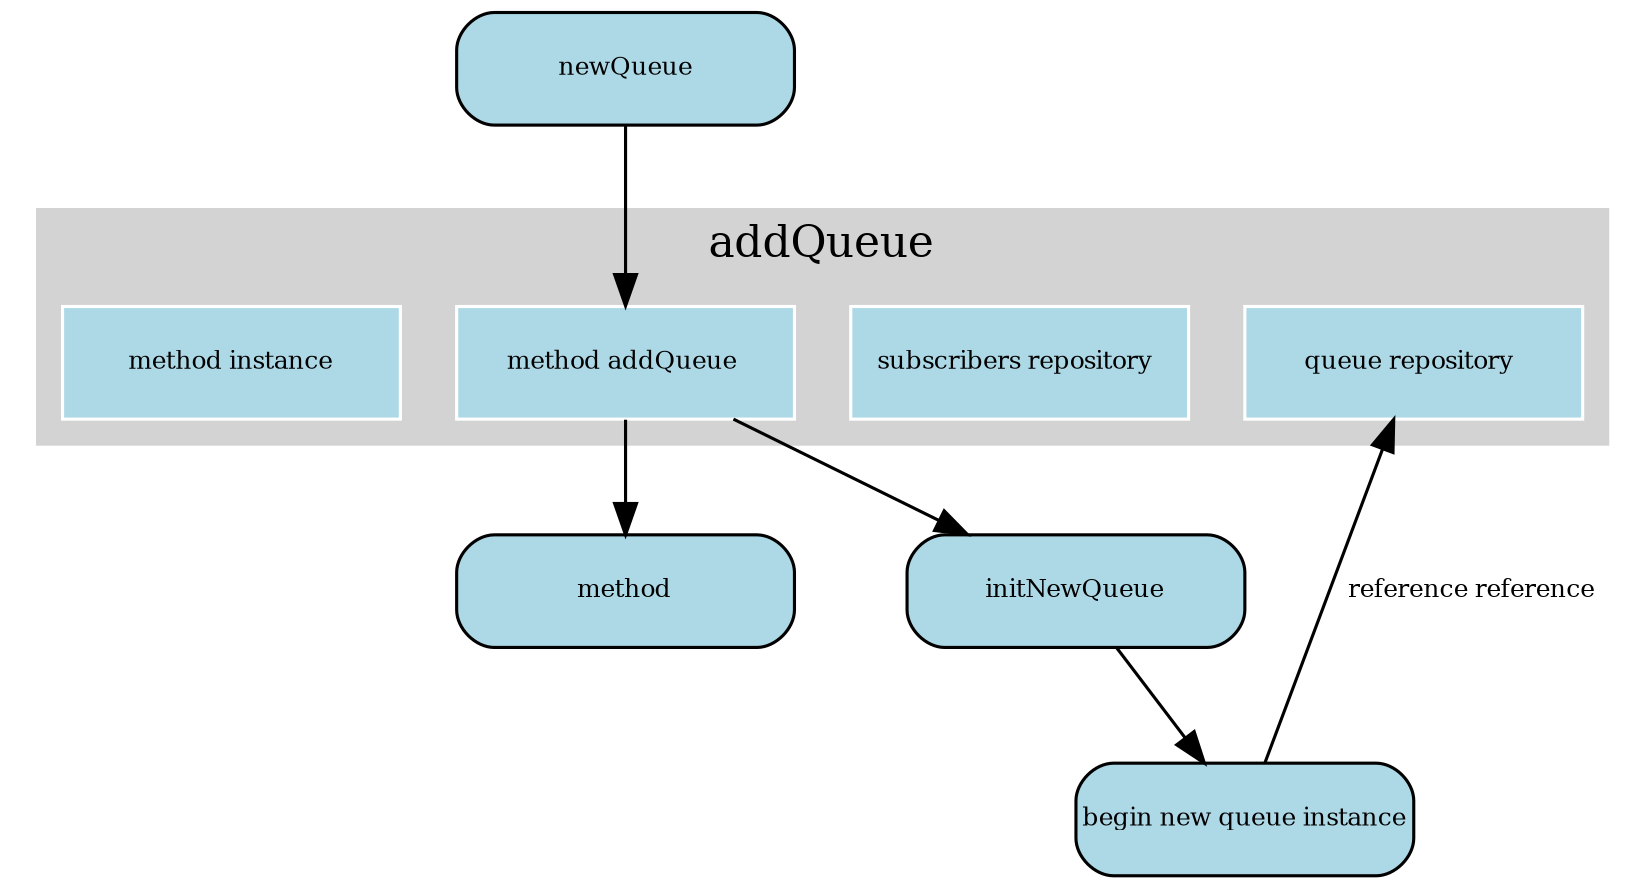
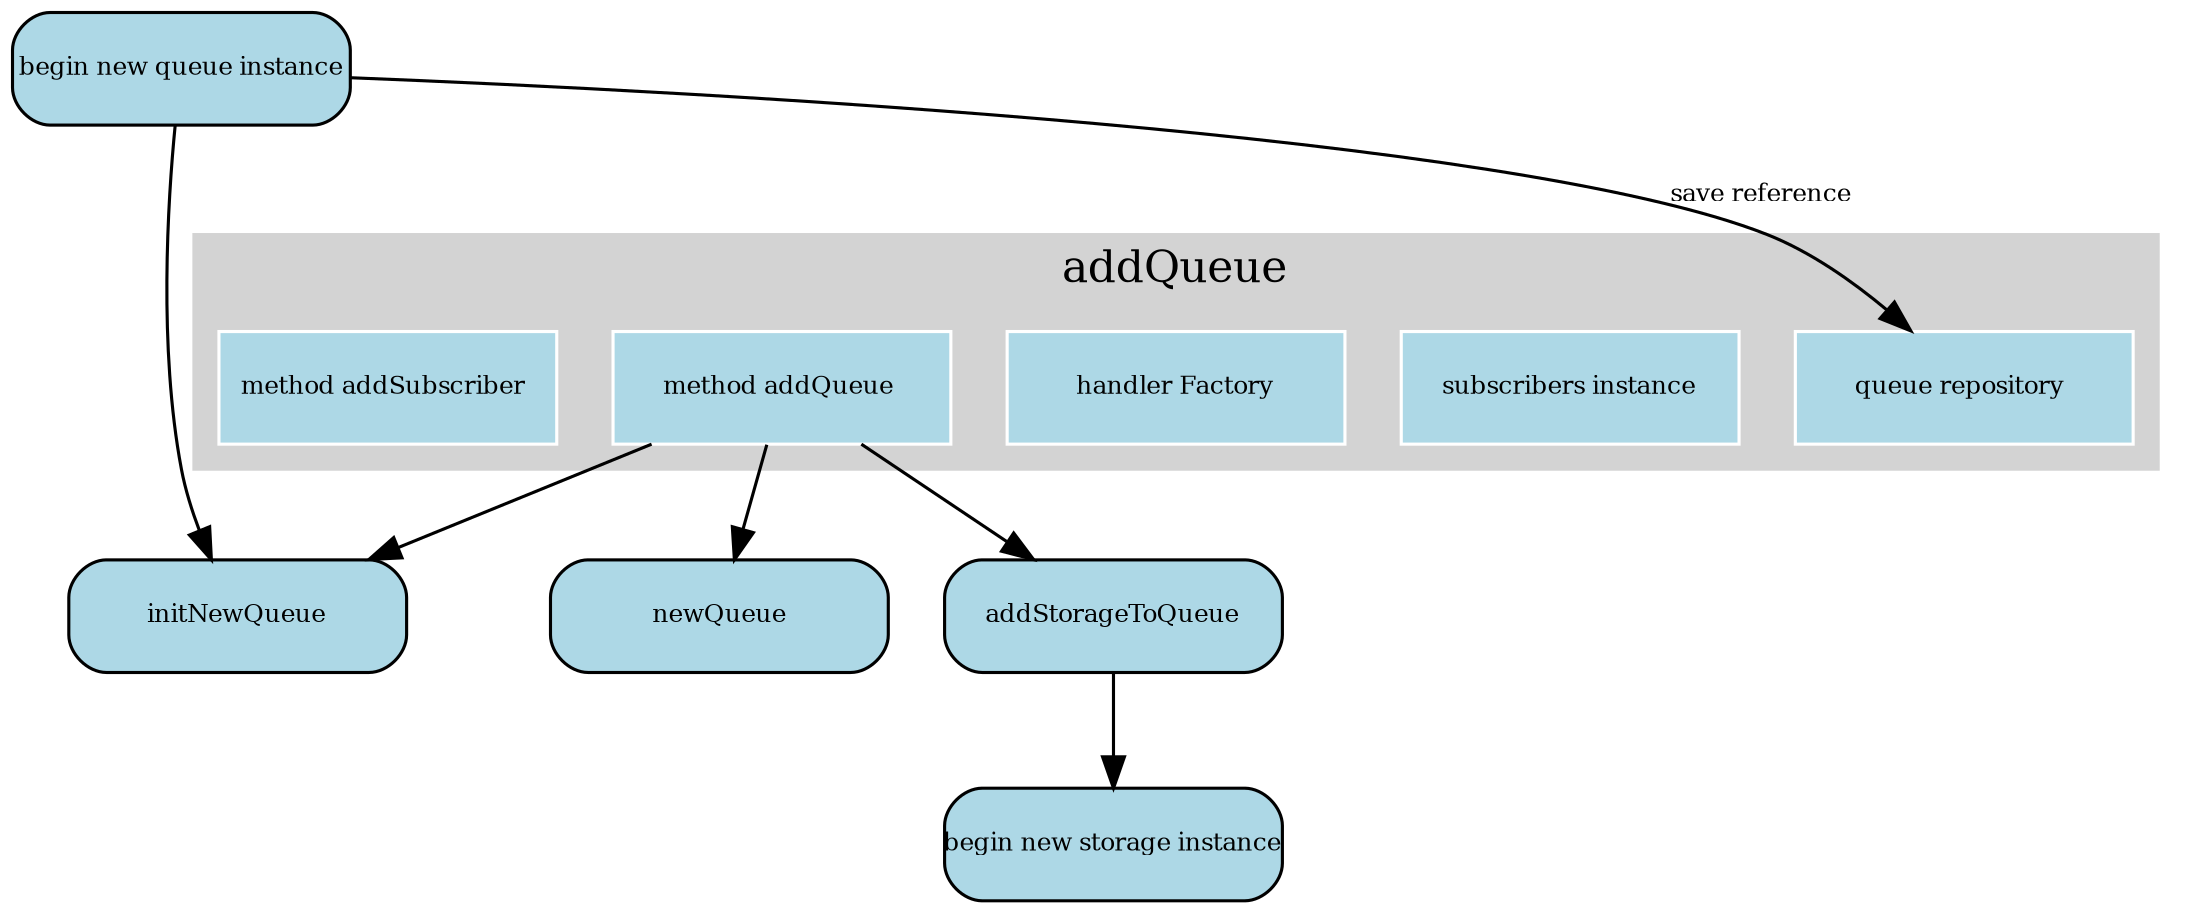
edge "newQueue" -> "method addQueue": reversed
node "method instance": label "method instance" -> "method addSubscriber"
node "subscribers repository": label "subscribers repository" -> "subscribers instance"
node "handler Factory": added
node "method": label "method" -> "addStorageToQueue"
edge "begin new queue instance" -> "queue repository": label "reference reference" -> "save reference"
edge "initNewQueue" -> "begin new queue instance": reversed
node "begin new storage instance": added
